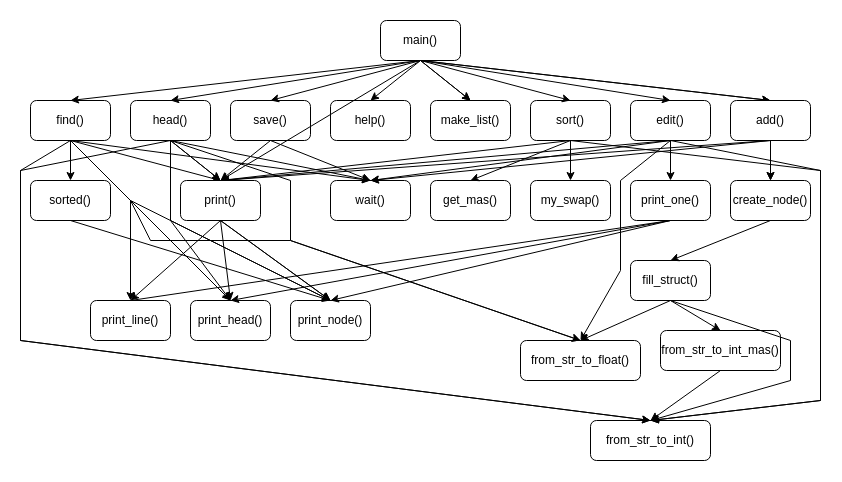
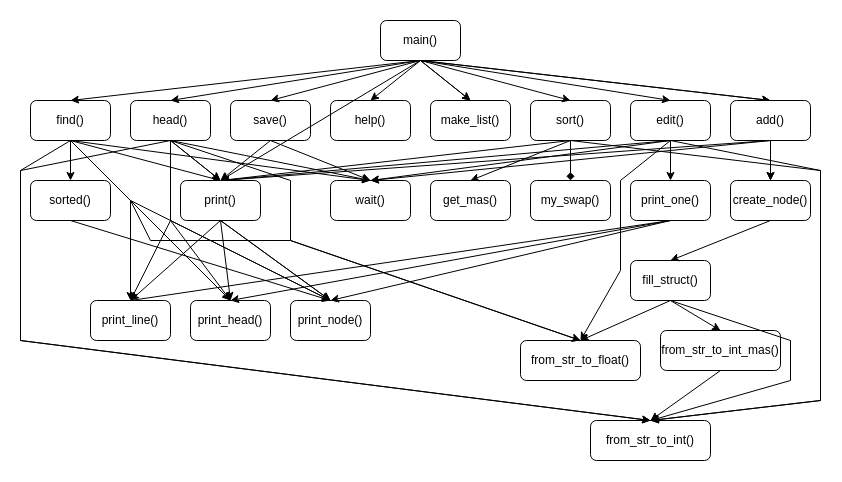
edge "sort()" -> "my_swap()": arrowhead classic -> diamond
edge "head()" -> "print_line()": added
